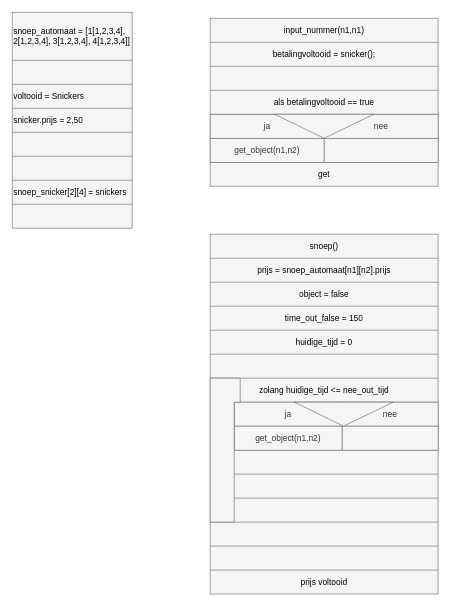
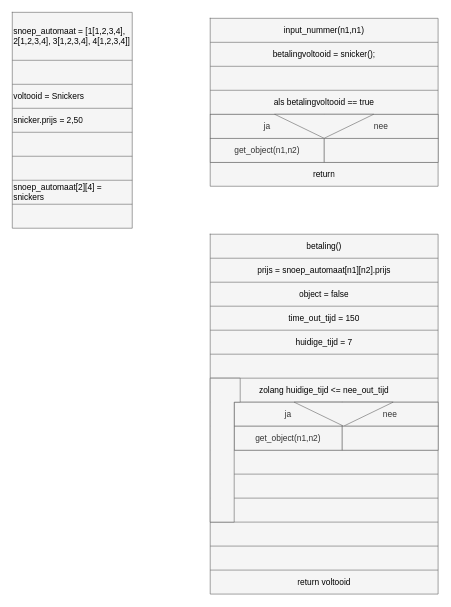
node "get": label "get" -> "return"
node "snoep_snicker[2][4] = snickers": label "snoep_snicker[2][4] = snickers" -> "snoep_automaat[2][4] = snickers"
node "snoep()": label "snoep()" -> "betaling()"
node "time_out_false = 150": label "time_out_false = 150" -> "time_out_tijd = 150"
node "huidige_tijd = 0": label "huidige_tijd = 0" -> "huidige_tijd = 7"
node "prijs voltooid": label "prijs voltooid" -> "return voltooid"
